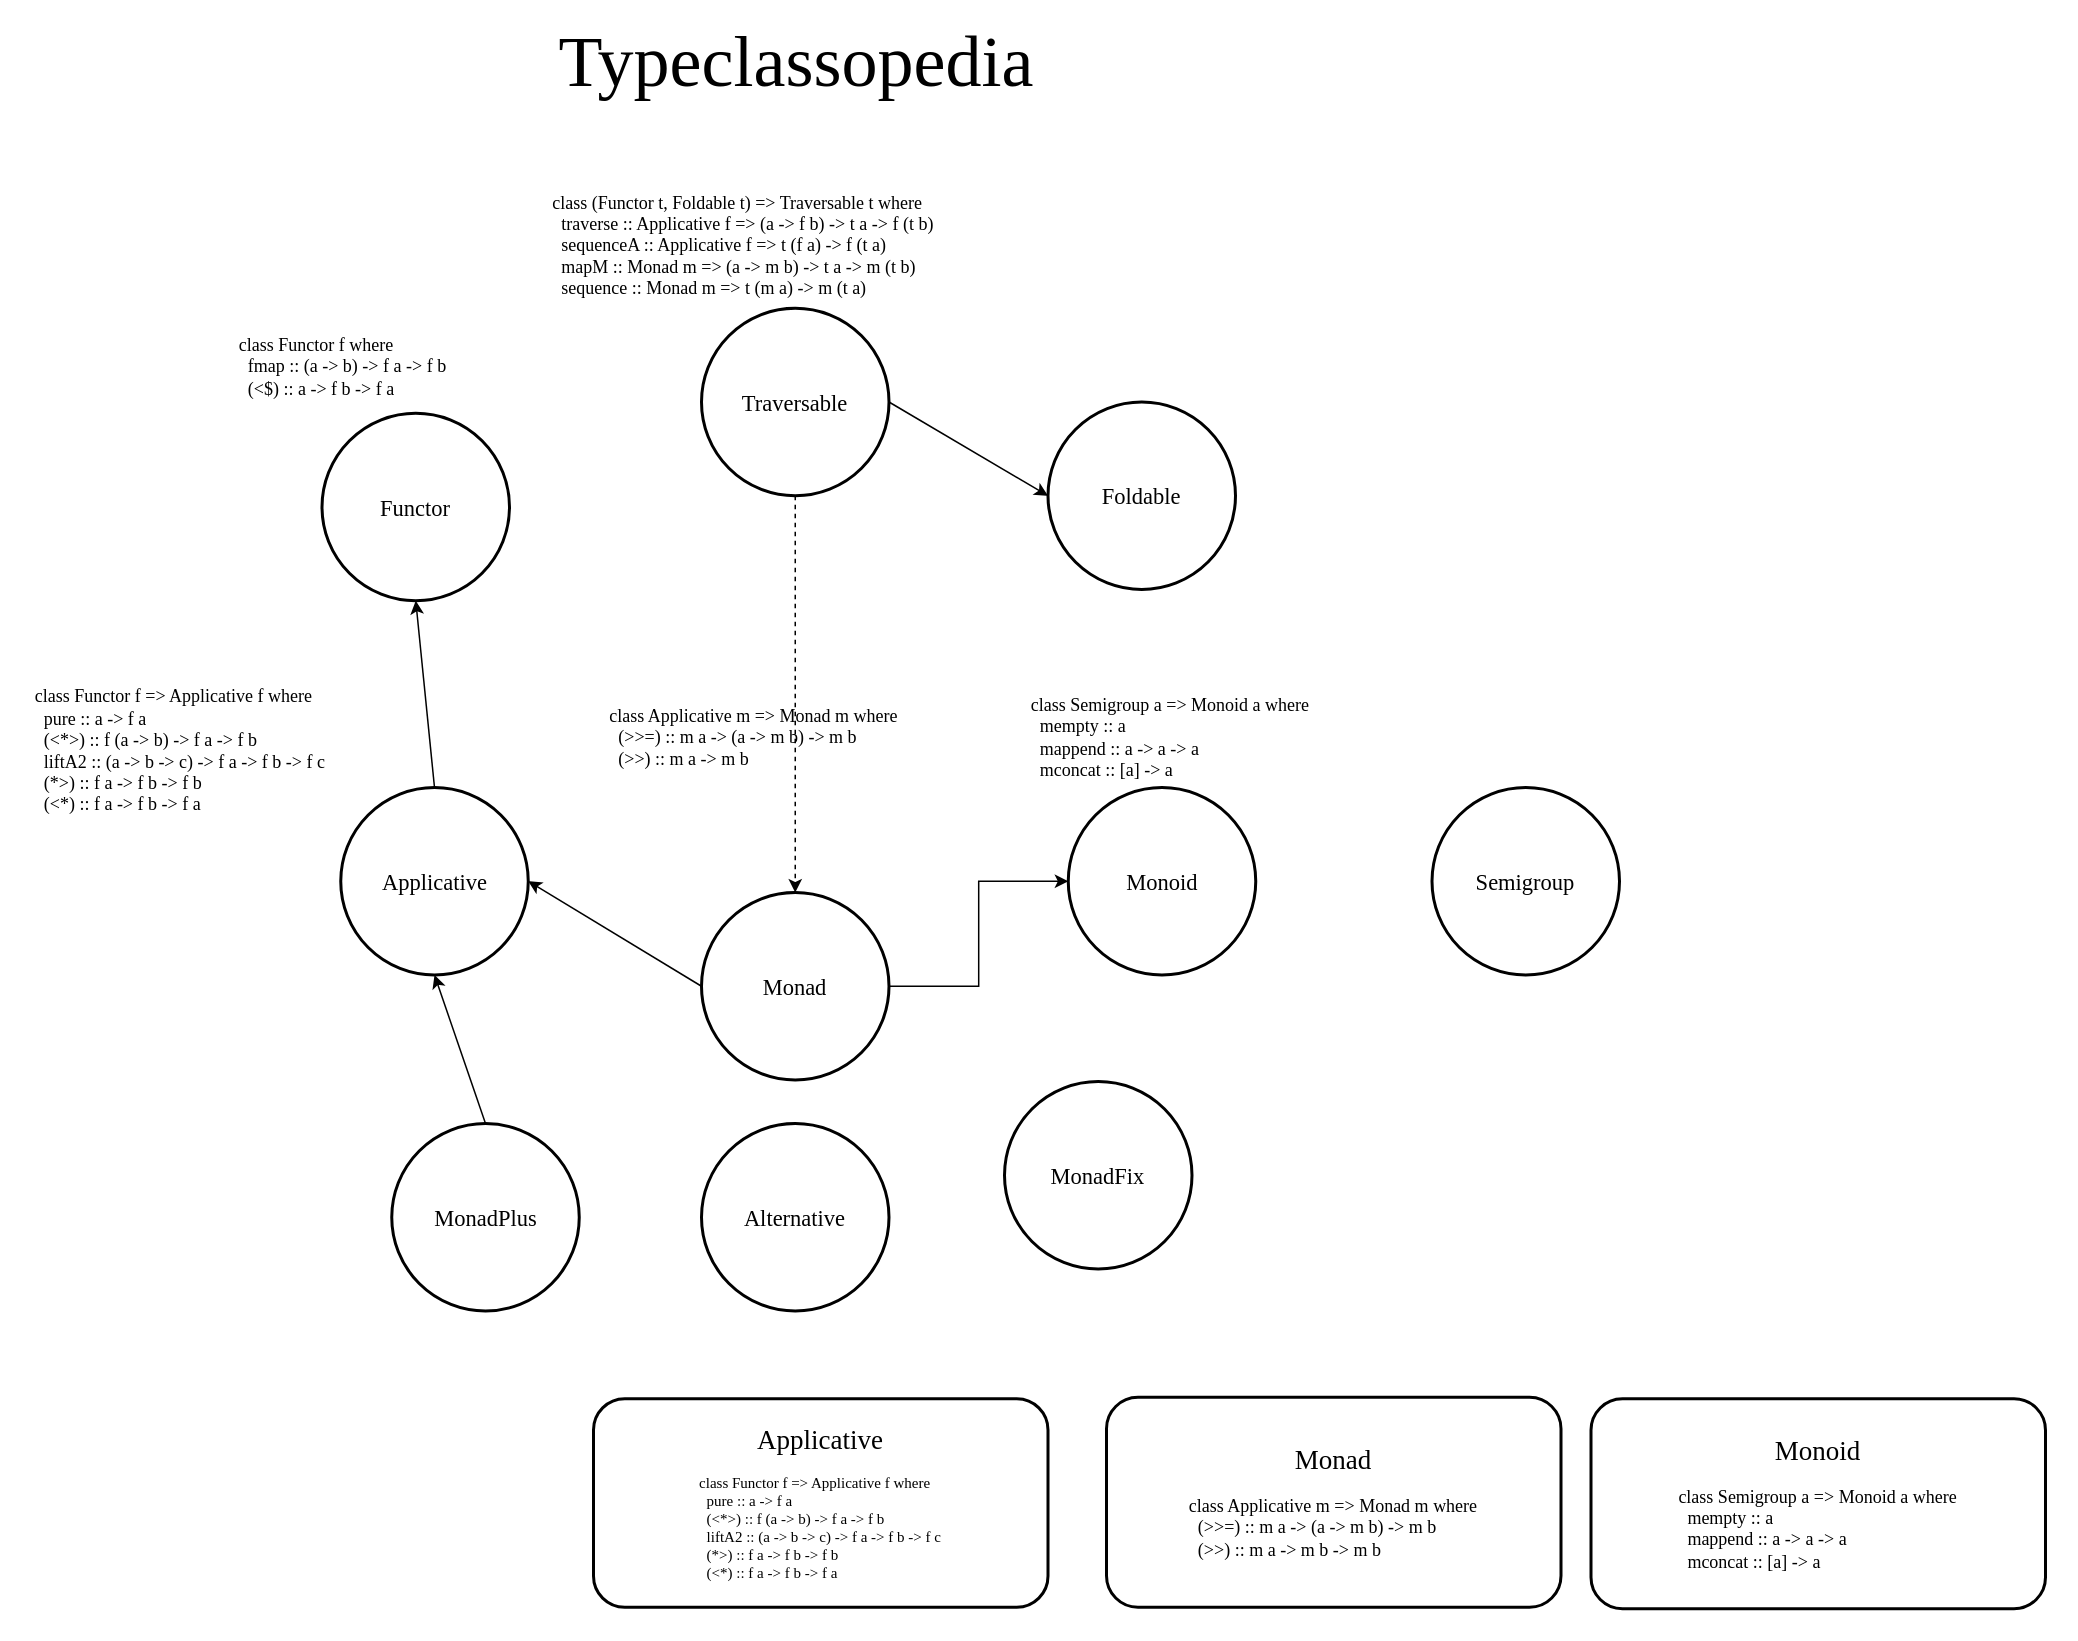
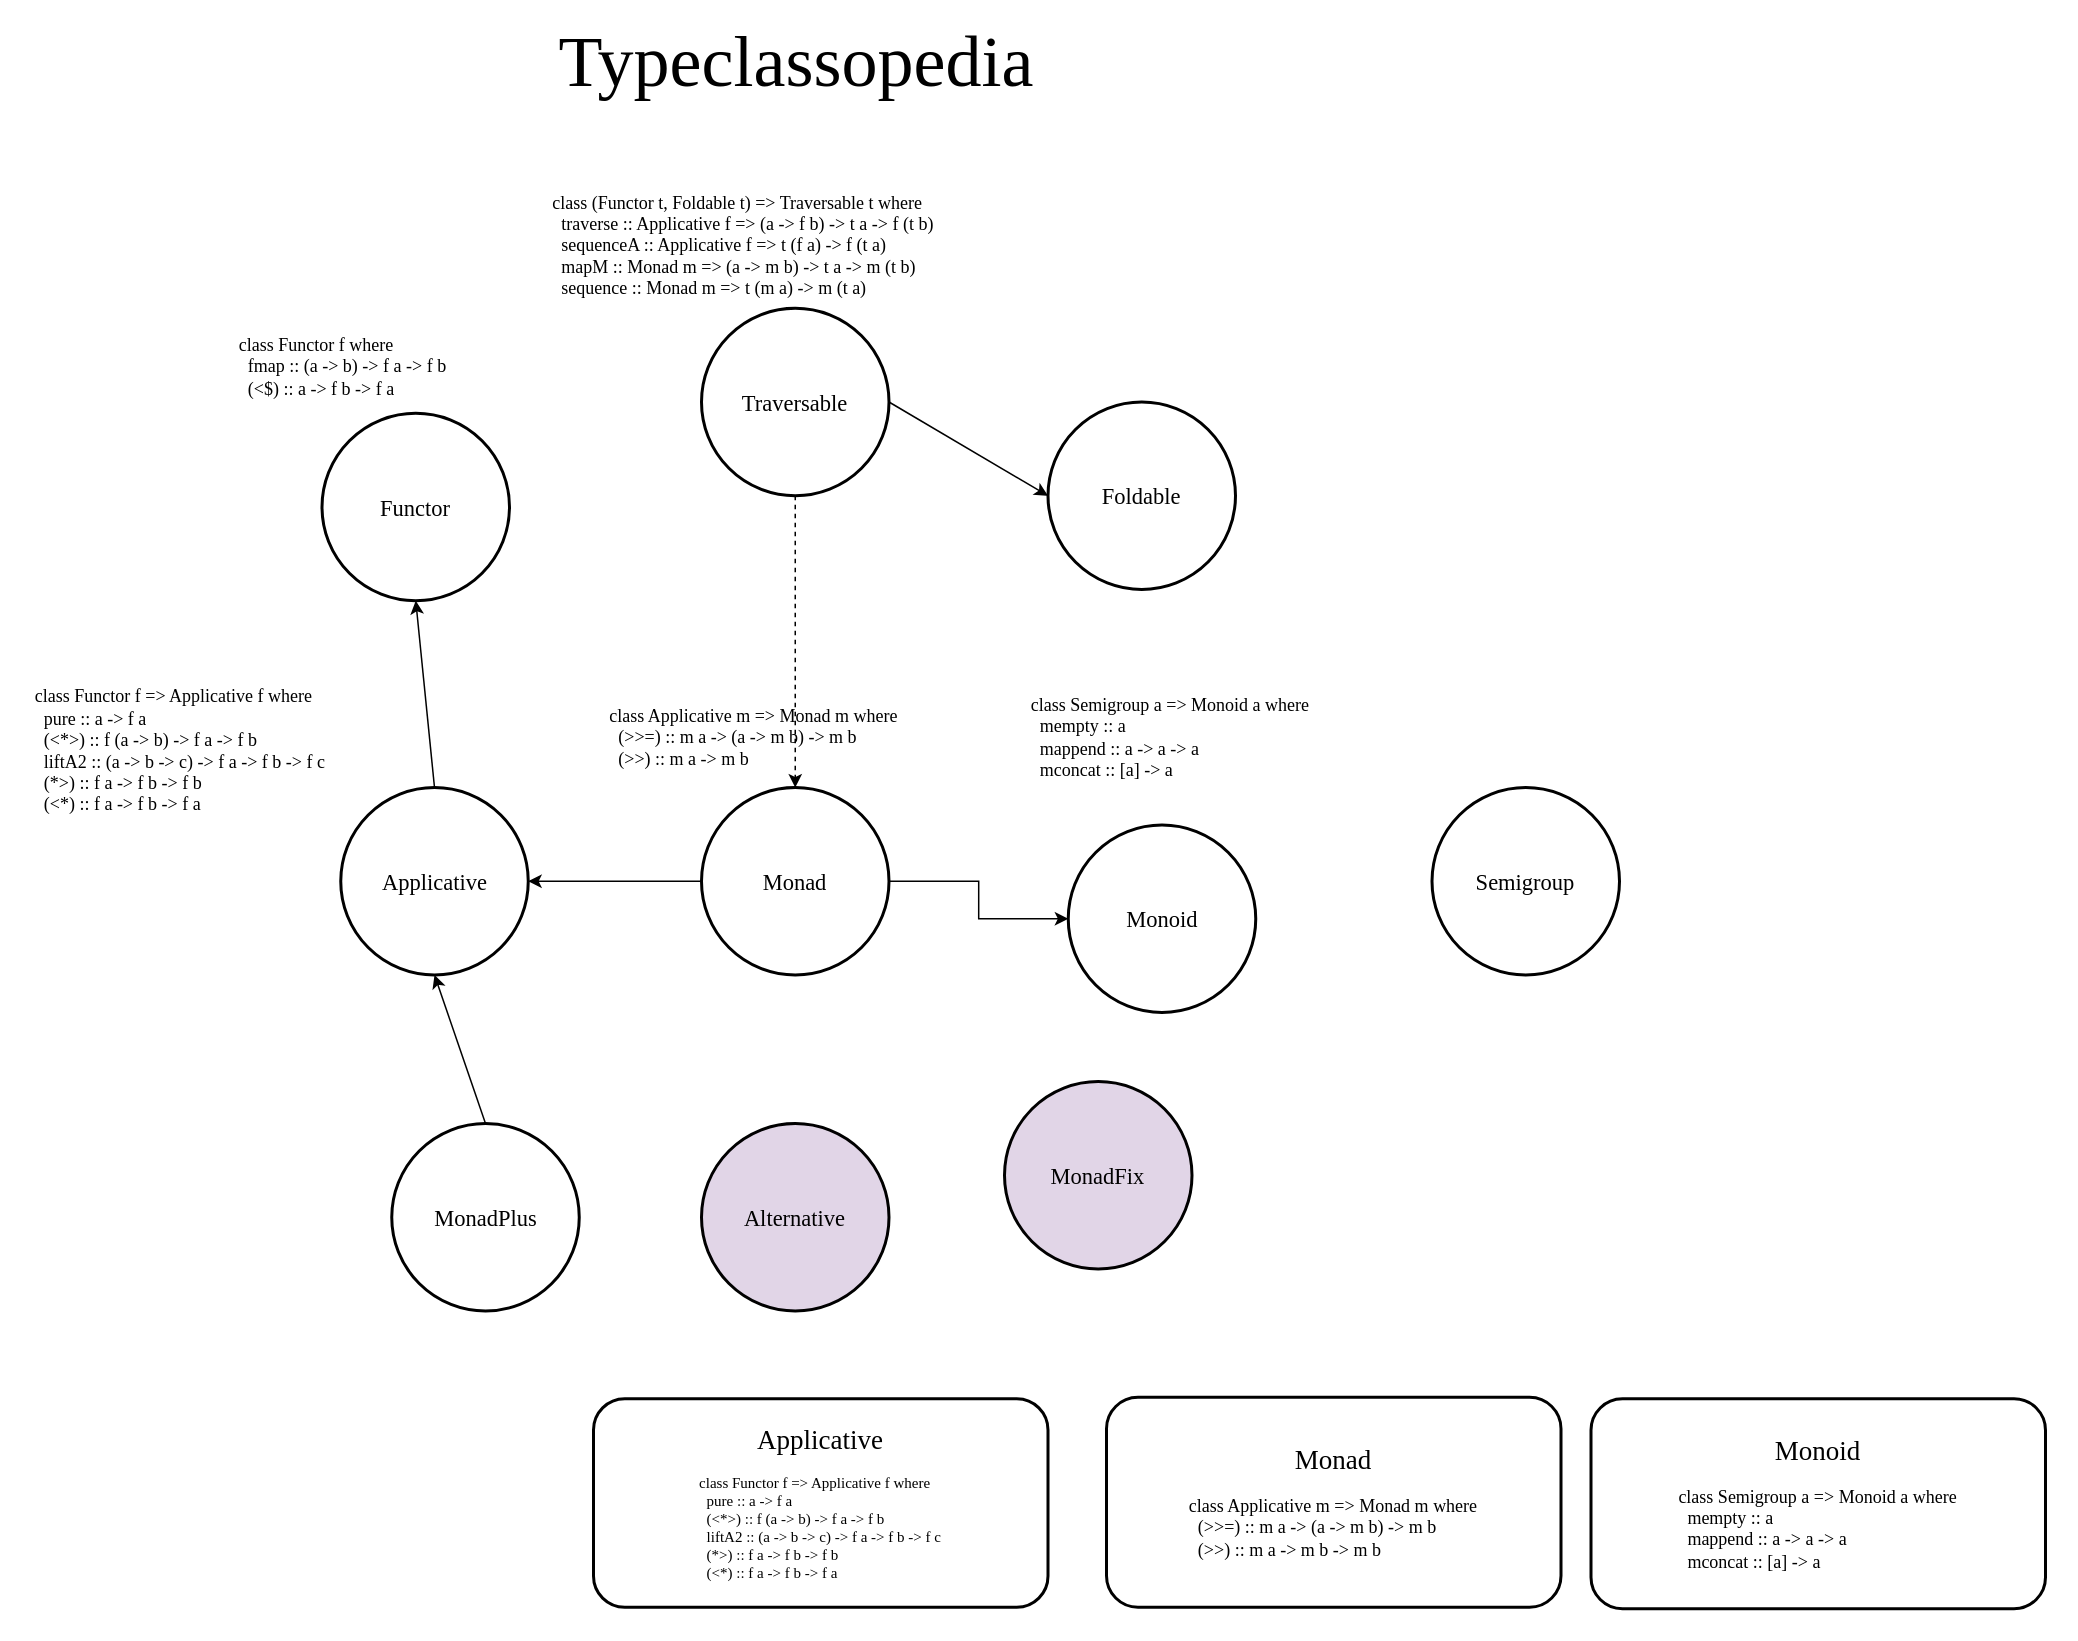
node "Monoid": moved (1162, 881) -> (1162, 919)
node "Monad": moved (795, 986) -> (795, 881)
node "MonadFix": fillcolor #ffffff -> #e1d5e7
node "Alternative": fillcolor #ffffff -> #e1d5e7
